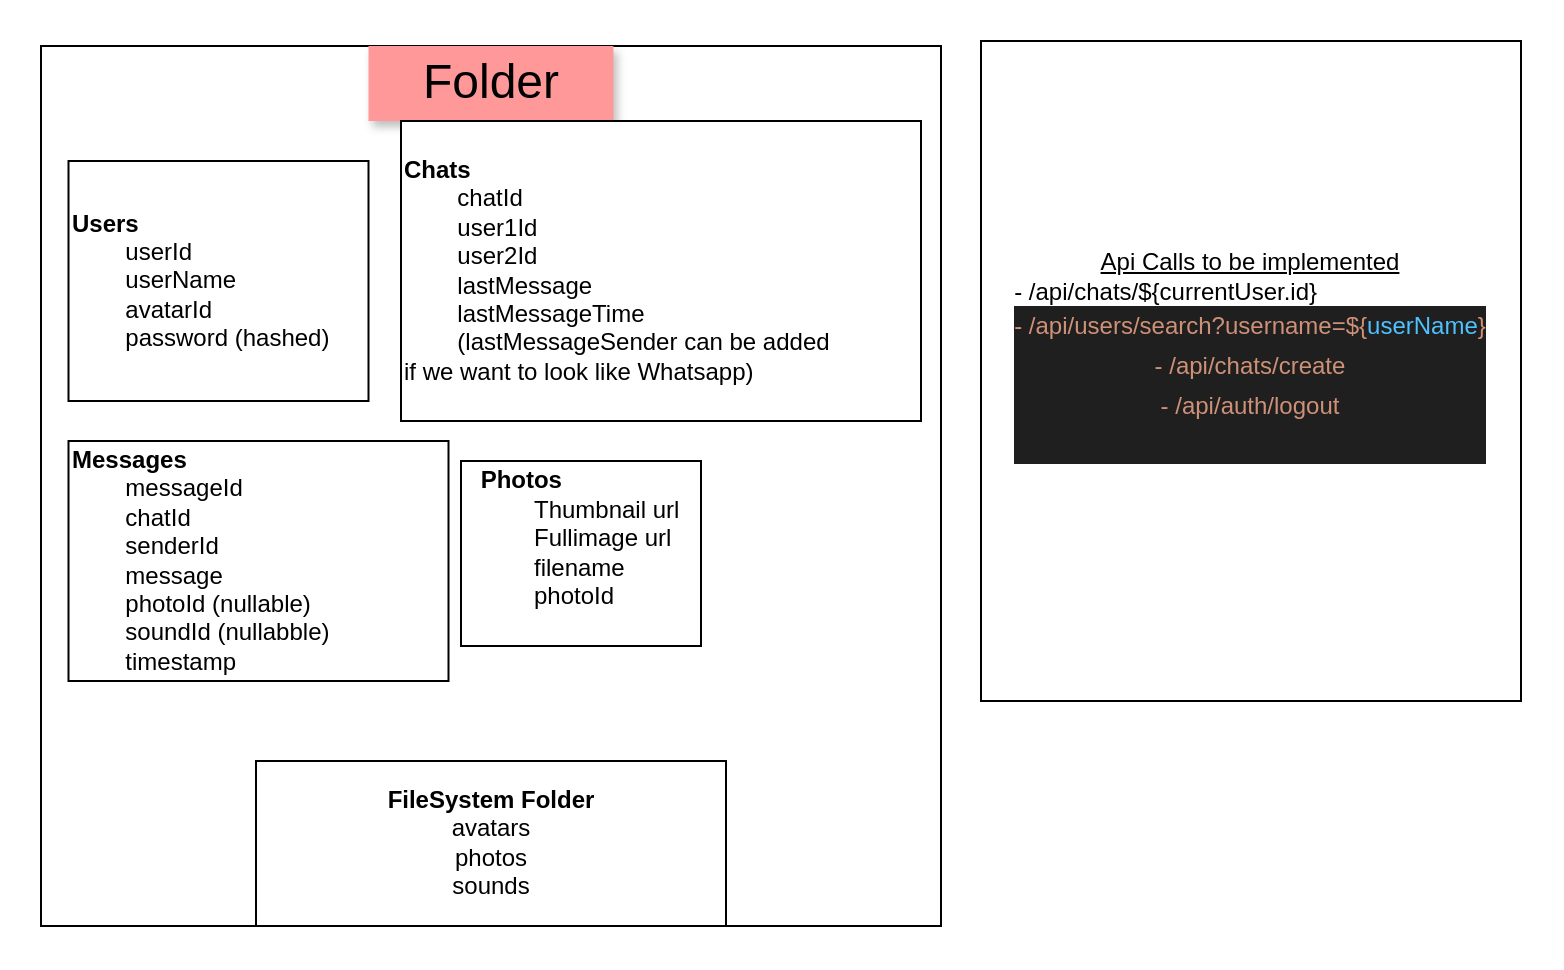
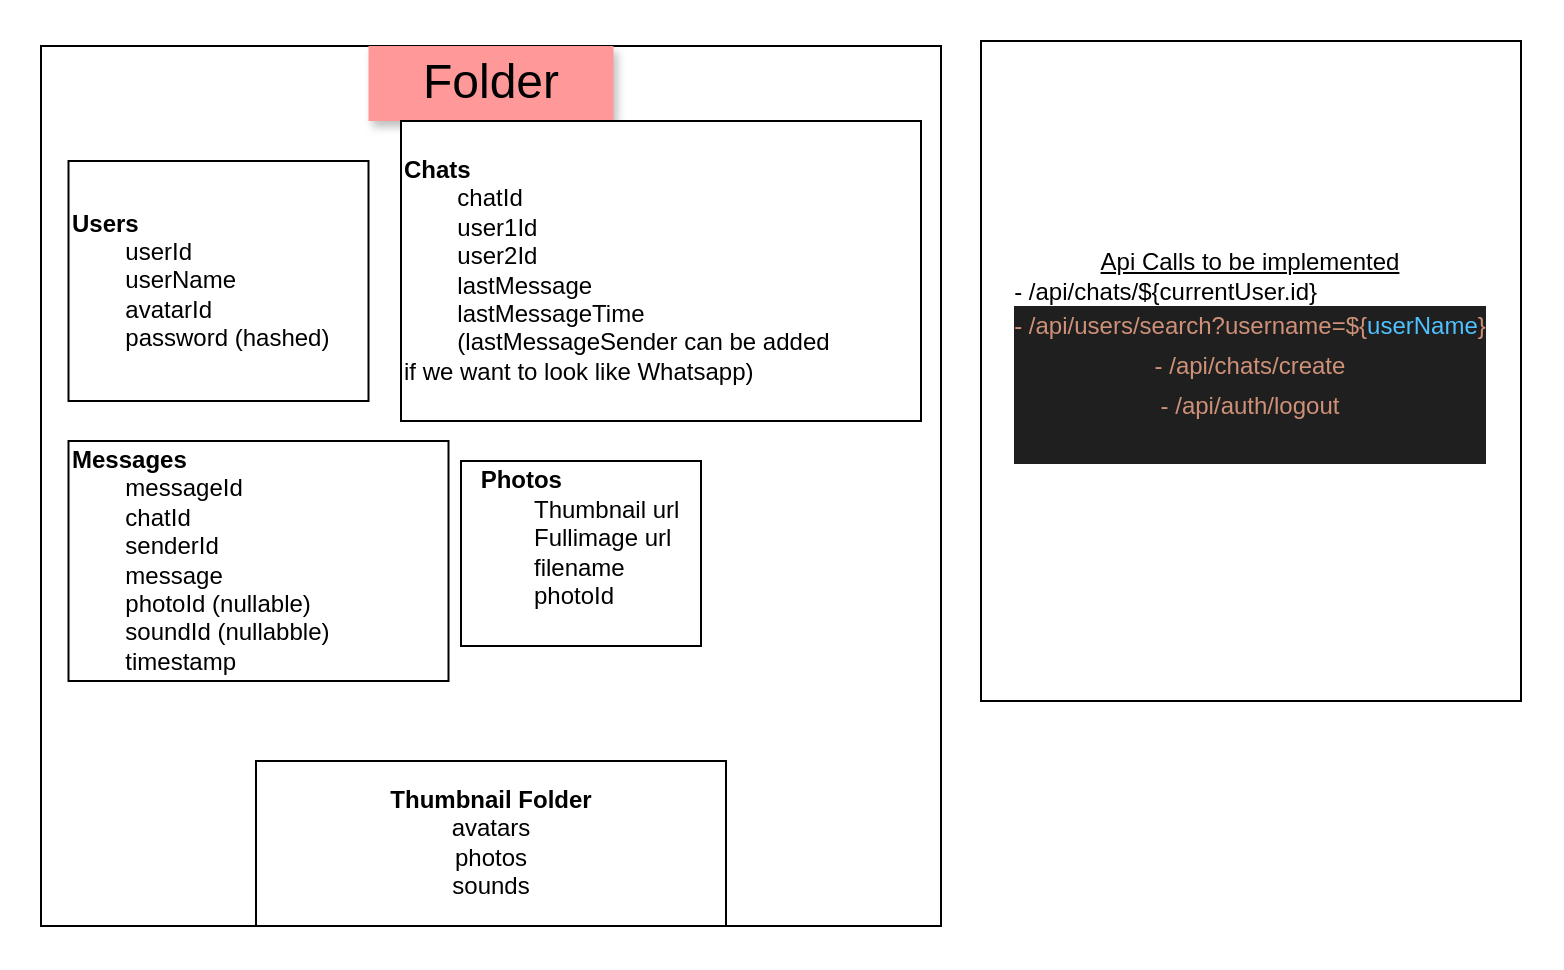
node "FileSystem Folder avatars photos sounds": label "FileSystem Folder avatars photos sounds" -> "Thumbnail Folder avatars photos sounds"
